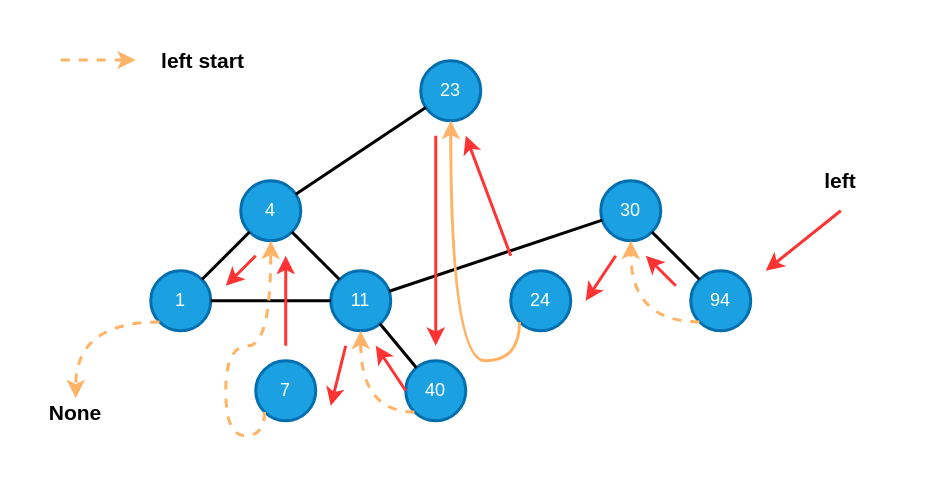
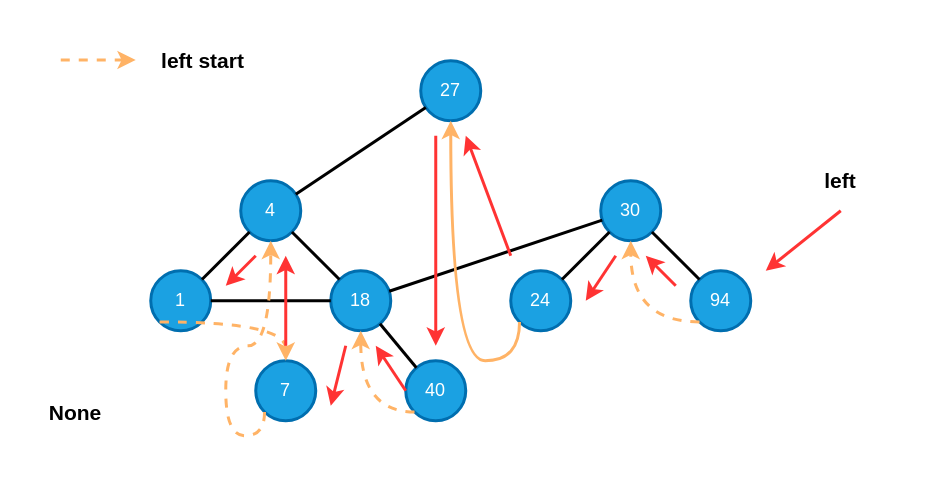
node "23": label "23" -> "27"
edge "30" -- "24": added
node "11": label "11" -> "18"
edge "1" -> "None": now "1" -> "7"
